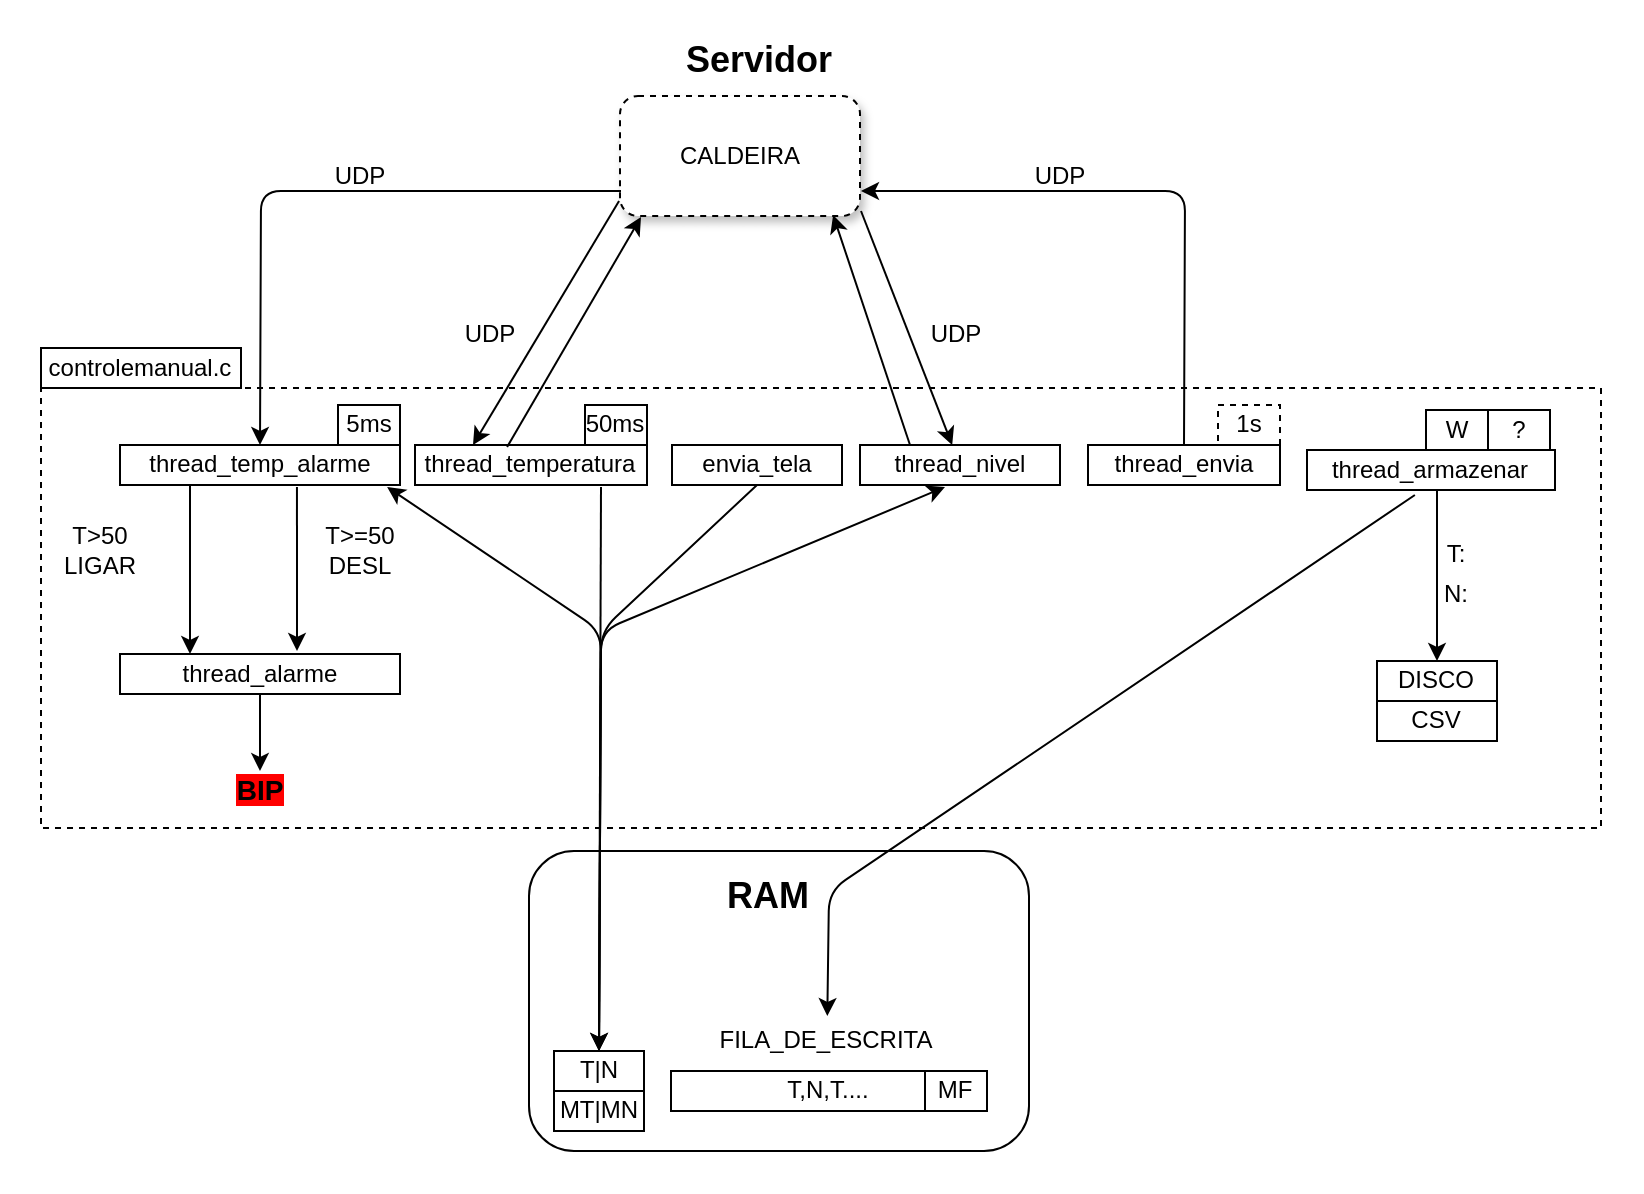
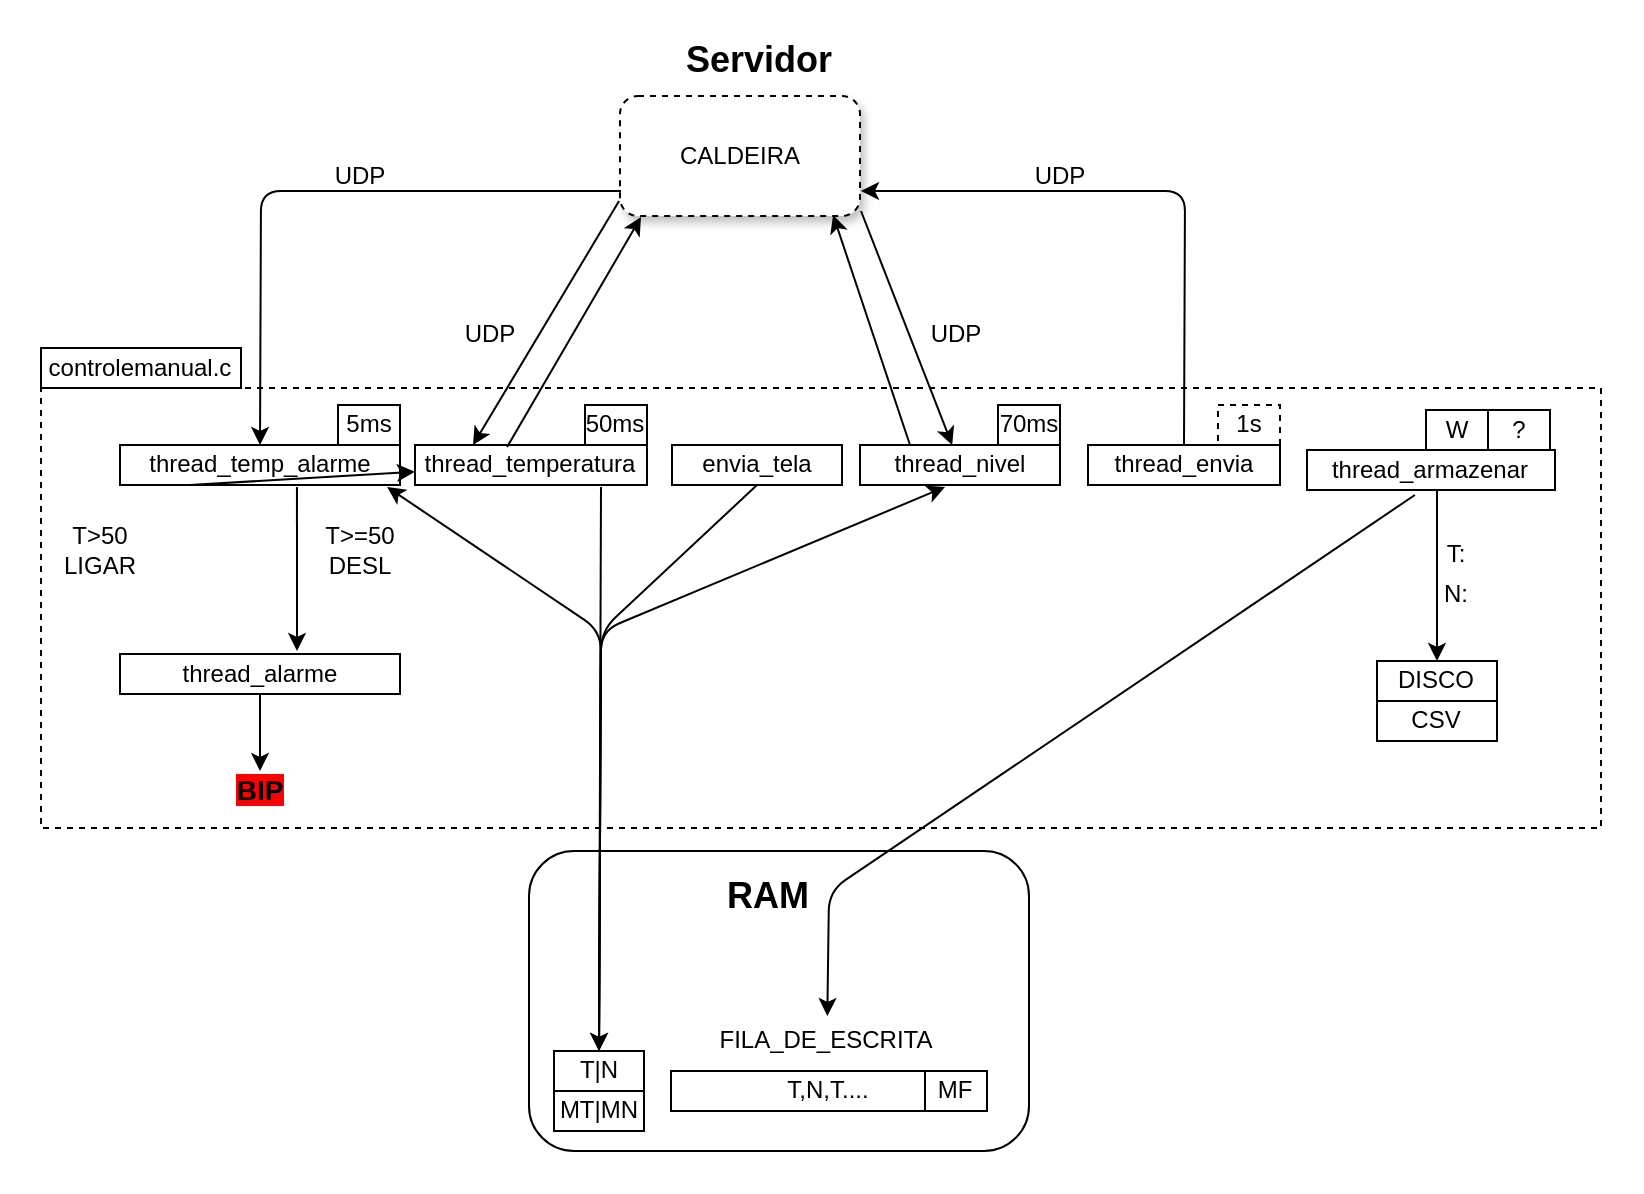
node "70ms": added
edge "thread_temp_alarme" -> "thread_alarme": now "thread_temp_alarme" -> "thread_temperatura"
